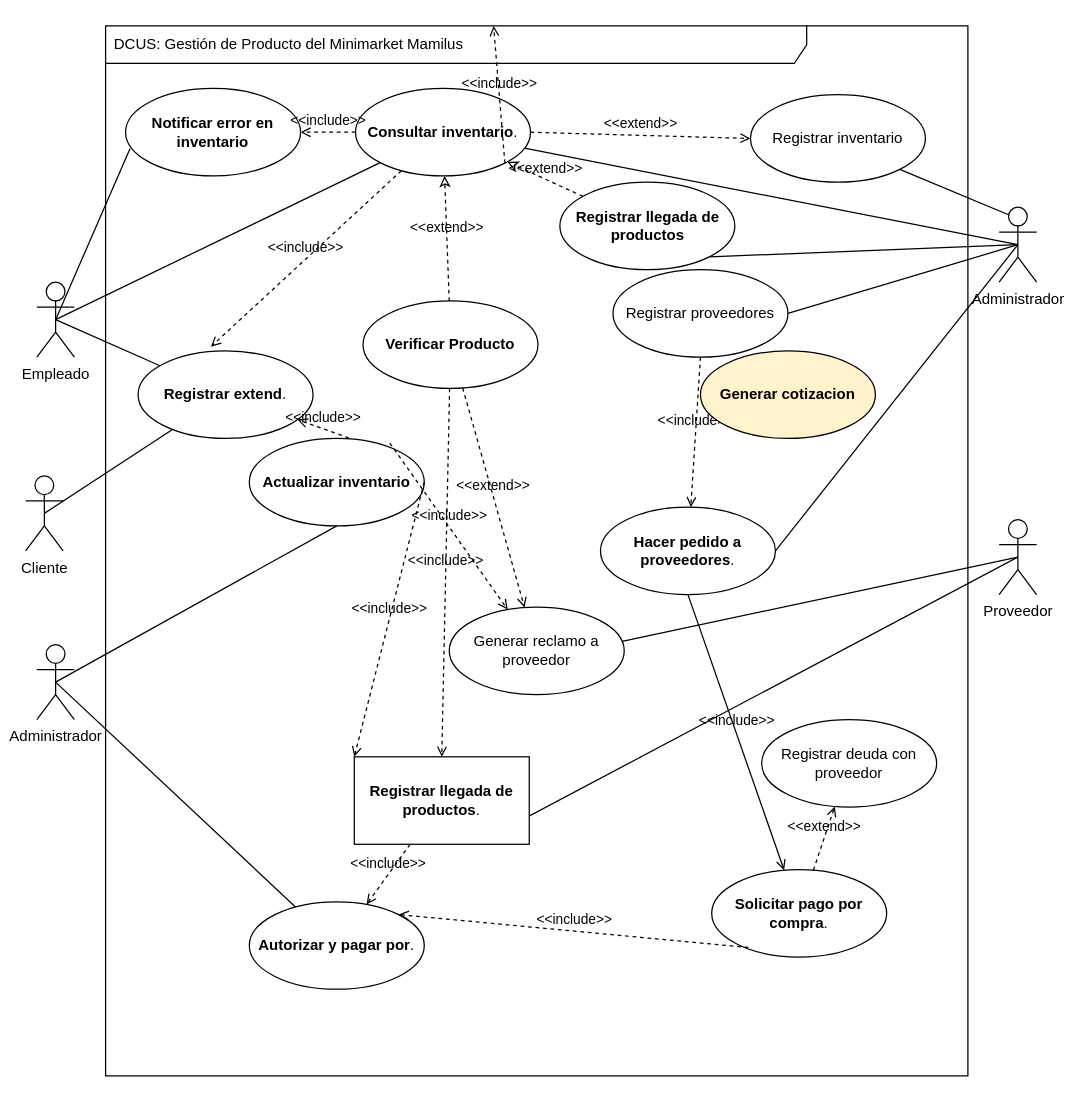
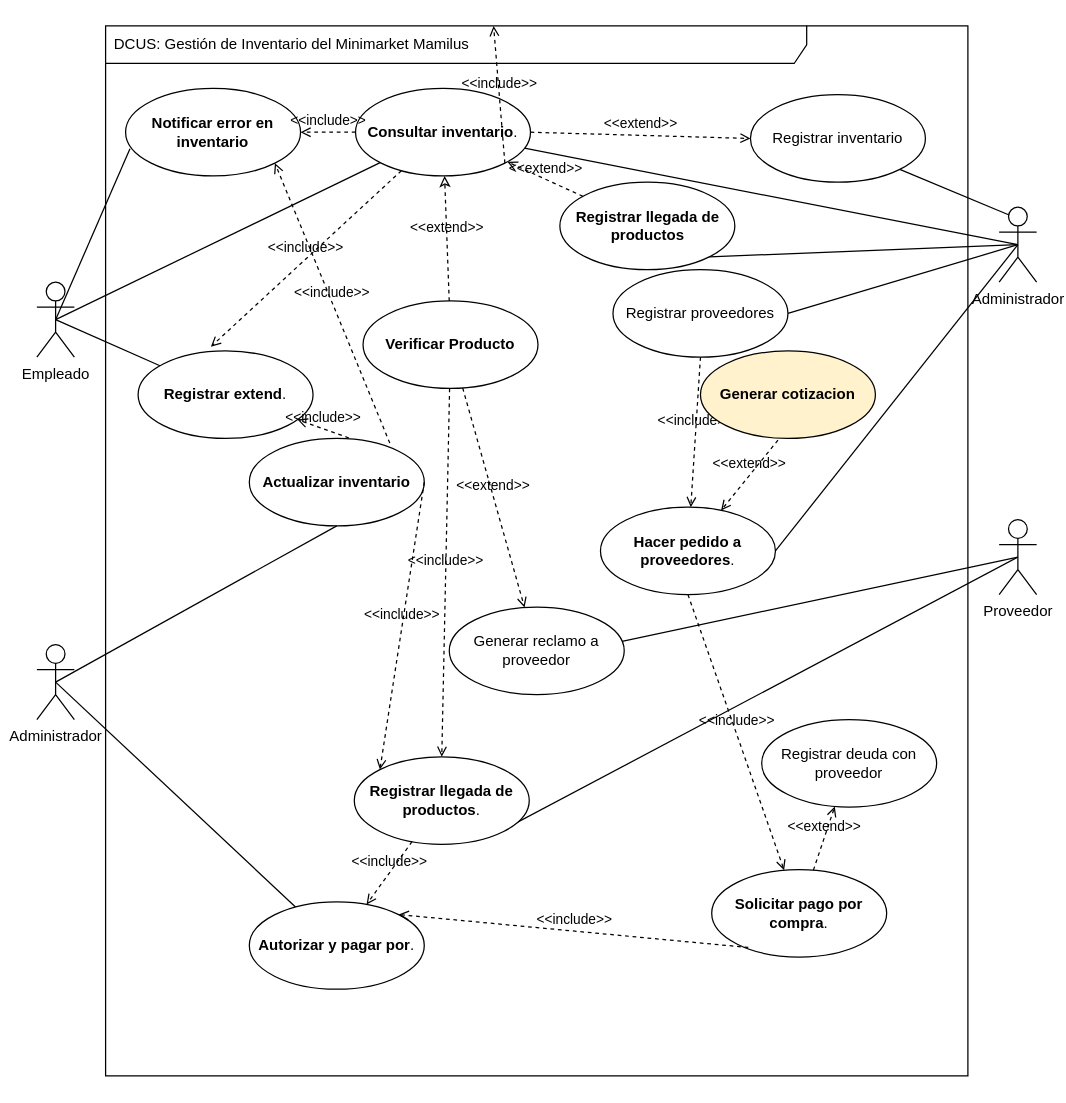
node "DCUS: Gestión de Producto del Minimarket Mamilus": label "DCUS: Gestión de Producto del Minimarket Mamilus" -> "DCUS: Gestión de Inventario del Minimarket Mamilus"
edge "Registrar llegada de productos" -> "Consultar inventario.": arrowhead classic -> open
edge "Registrar extend." -- "Cliente": removed
edge "Generar cotizacion" -> "Hacer pedido a proveedores.": added, label "<<extend>>"
node "Cliente": removed
edge "Actualizar inventario" -> "Generar reclamo a proveedor": now "Actualizar inventario" -> "Notificar error en inventario"
edge "Hacer pedido a proveedores." -> "Solicitar pago por compra.": style solid -> dashed
node "Registrar llegada de productos.": shape rectangle -> ellipse
